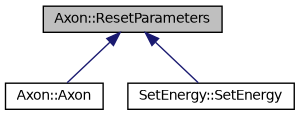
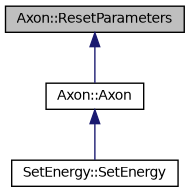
edge "SetEnergy::SetEnergy" -> "Axon::ResetParameters": now "SetEnergy::SetEnergy" -> "Axon::Axon"
